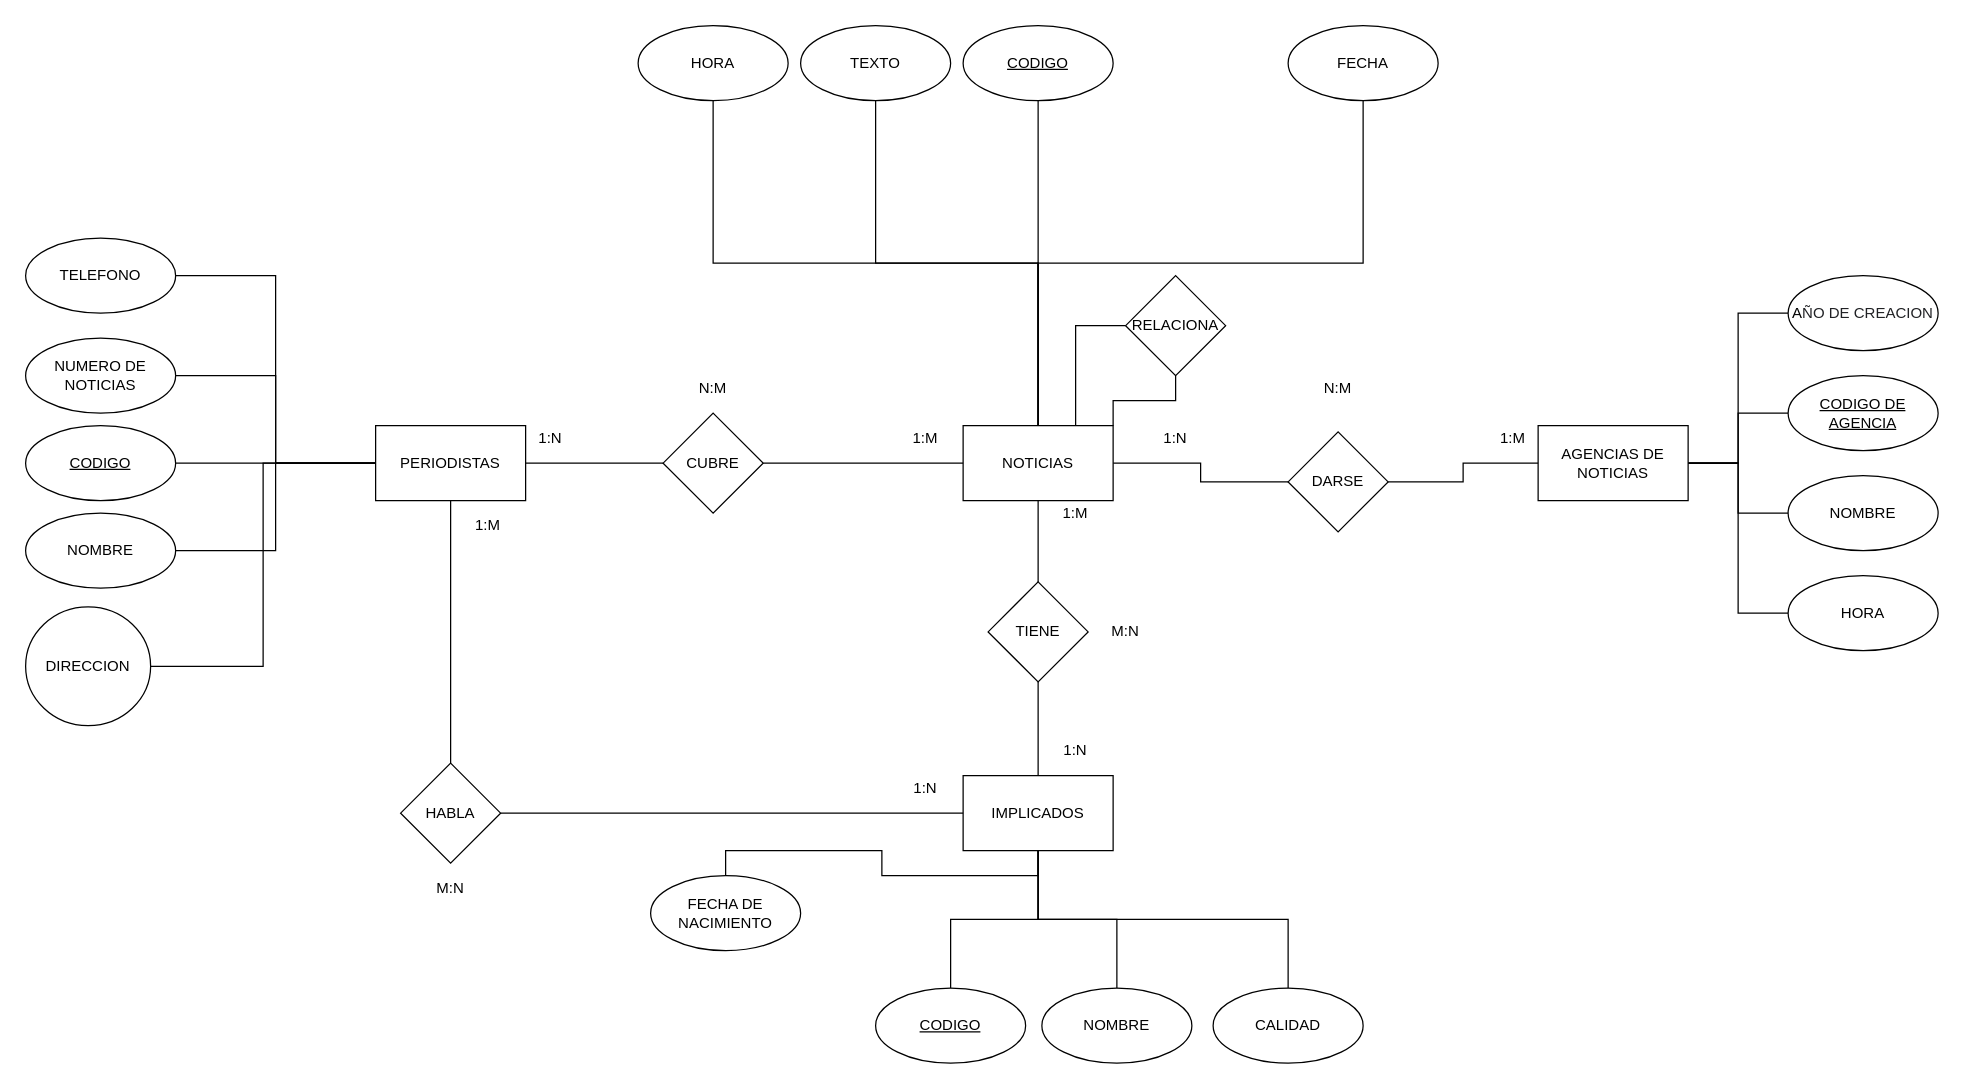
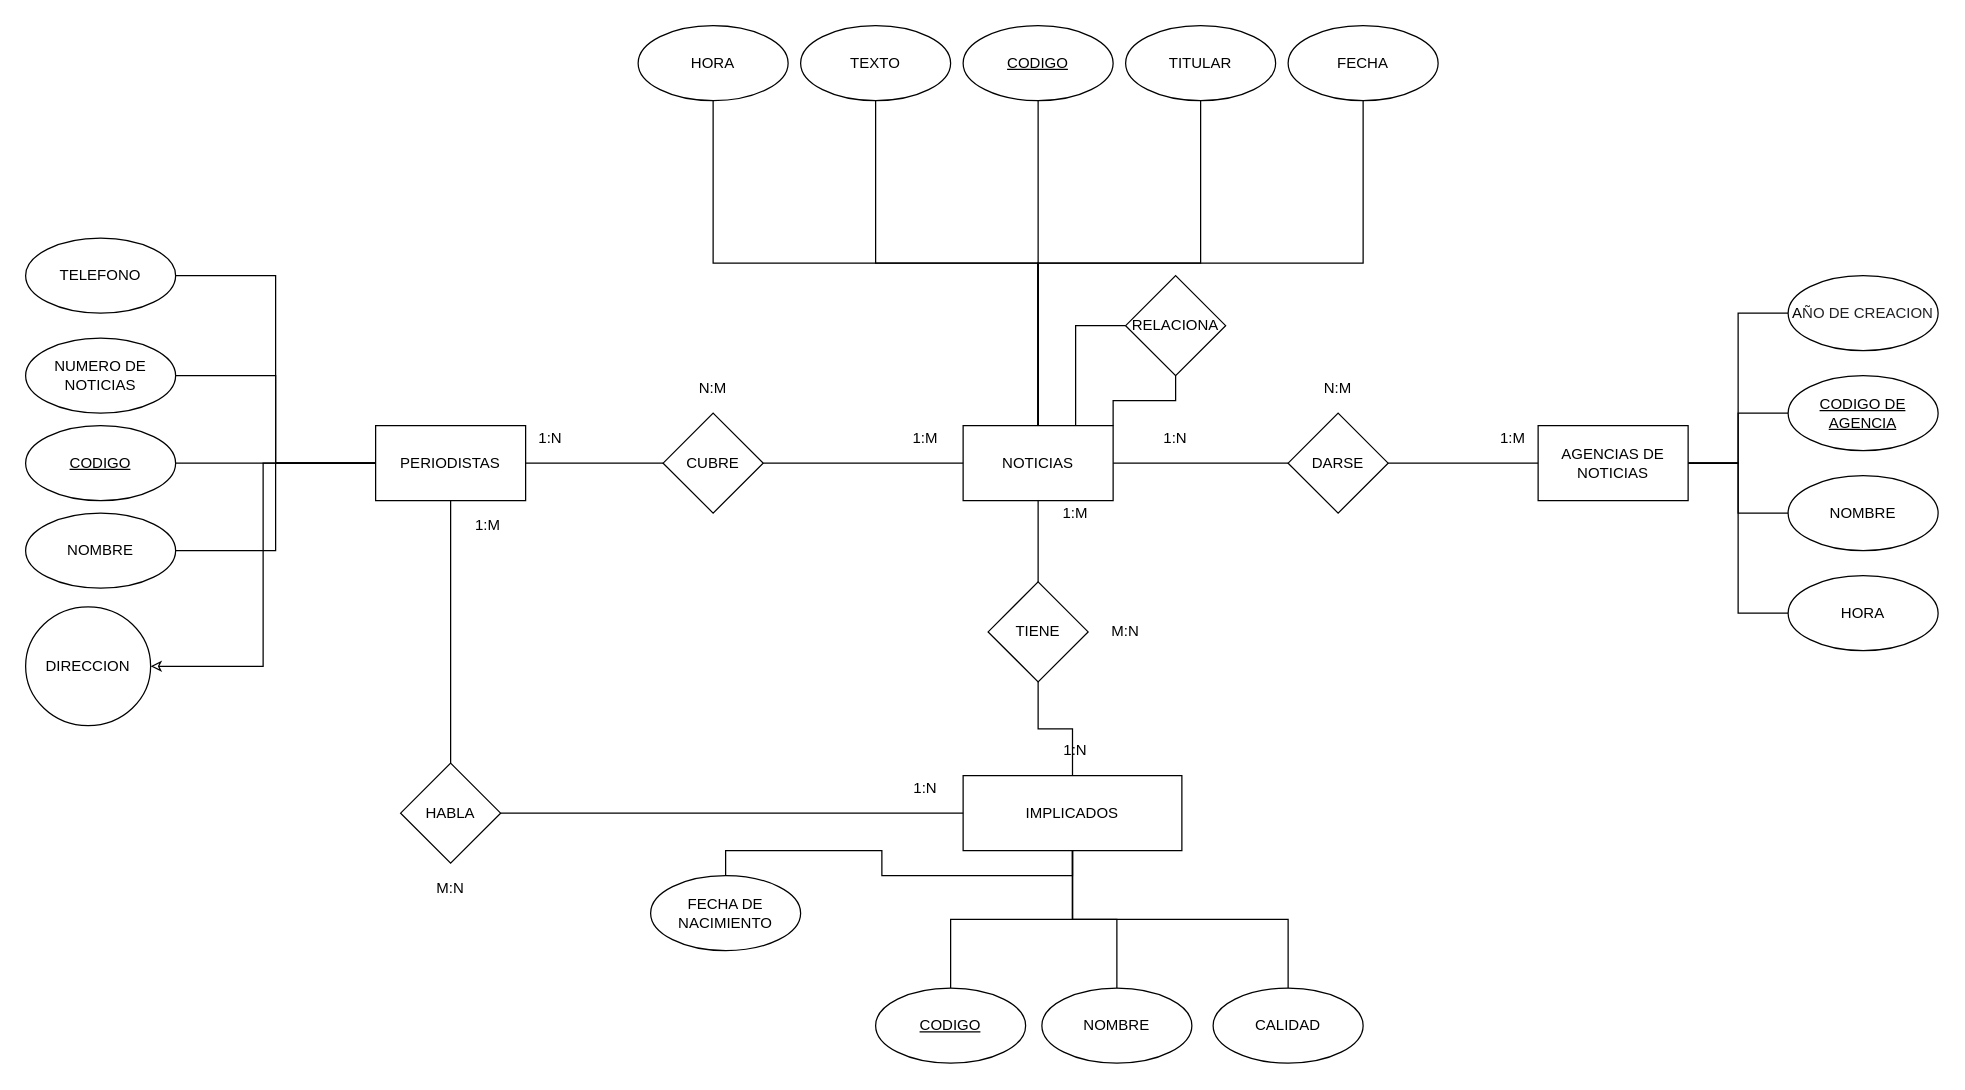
node "TITULAR": added
edge "TITULAR" -- "NOTICIAS": added
node "DARSE": moved (1338, 482) -> (1338, 463)
edge "PERIODISTAS" -- "DIRECCION": arrowhead none -> classic
node "IMPLICADOS": size 150x75 -> 219x75
